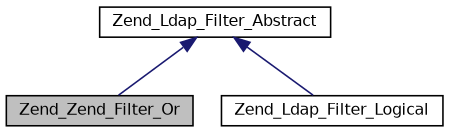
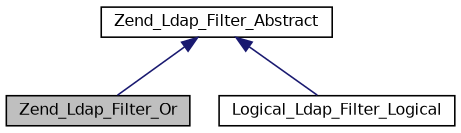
node "Zend_Zend_Filter_Or": label "Zend_Zend_Filter_Or" -> "Zend_Ldap_Filter_Or"
node "Zend_Ldap_Filter_Logical": label "Zend_Ldap_Filter_Logical" -> "Logical_Ldap_Filter_Logical"
